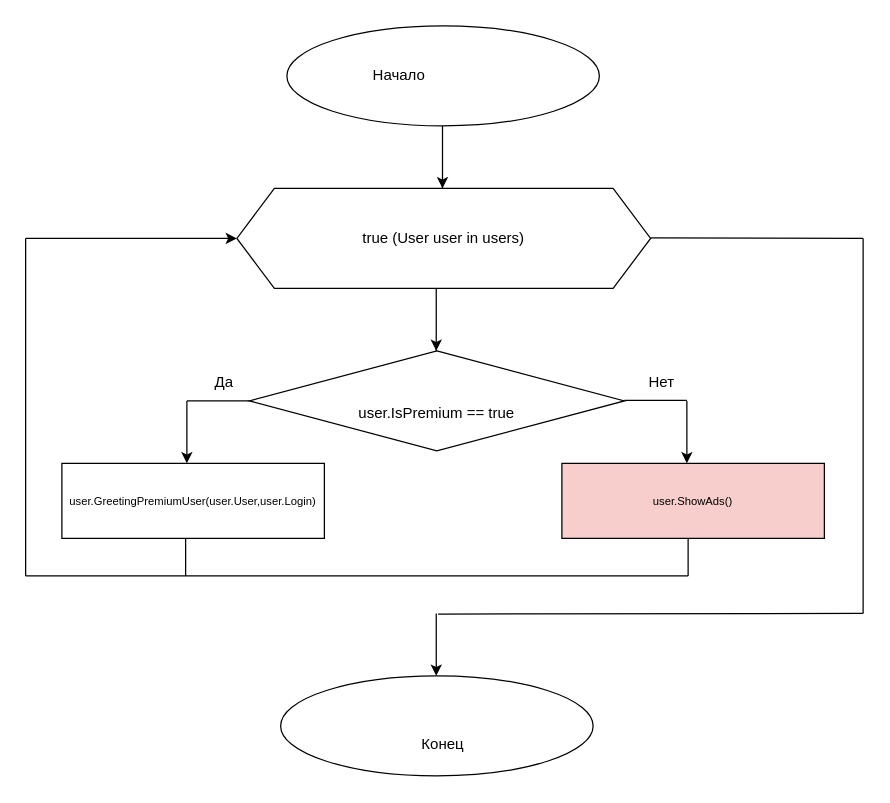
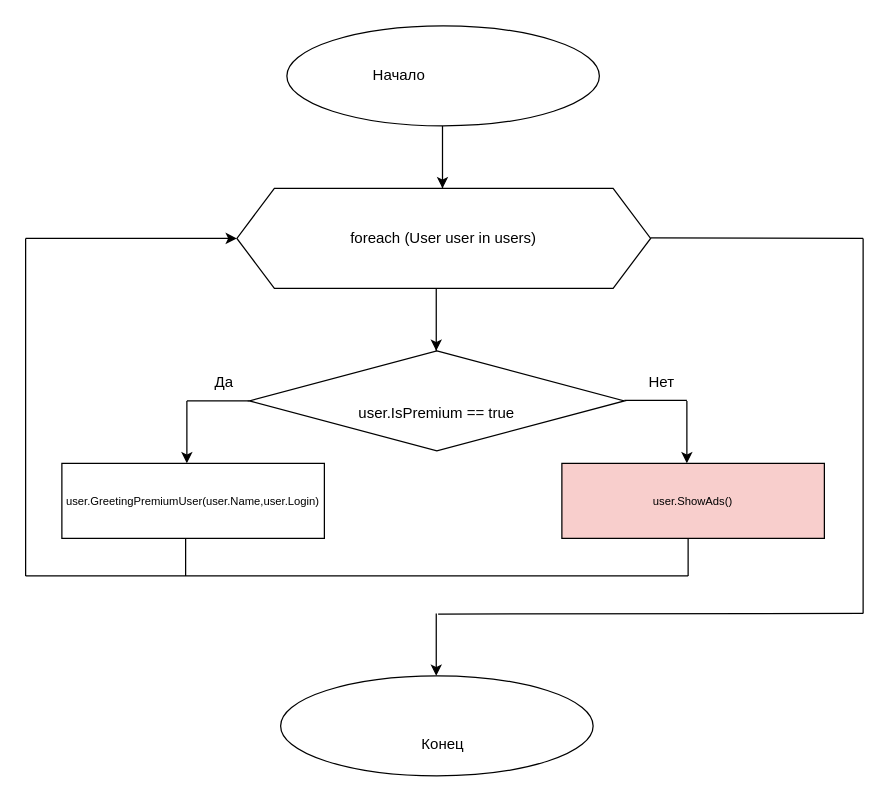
node "true (User user in users)": label "true (User user in users)" -> "foreach (User user in users)"
node "user.GreetingPremiumUser(user.User,user.Login)": label "user.GreetingPremiumUser(user.User,user.Login)" -> "user.GreetingPremiumUser(user.Name,user.Login)"
